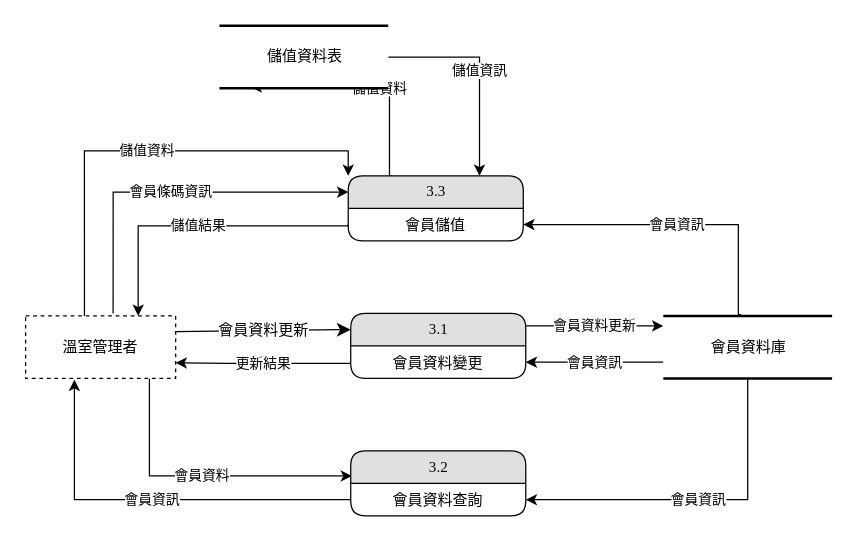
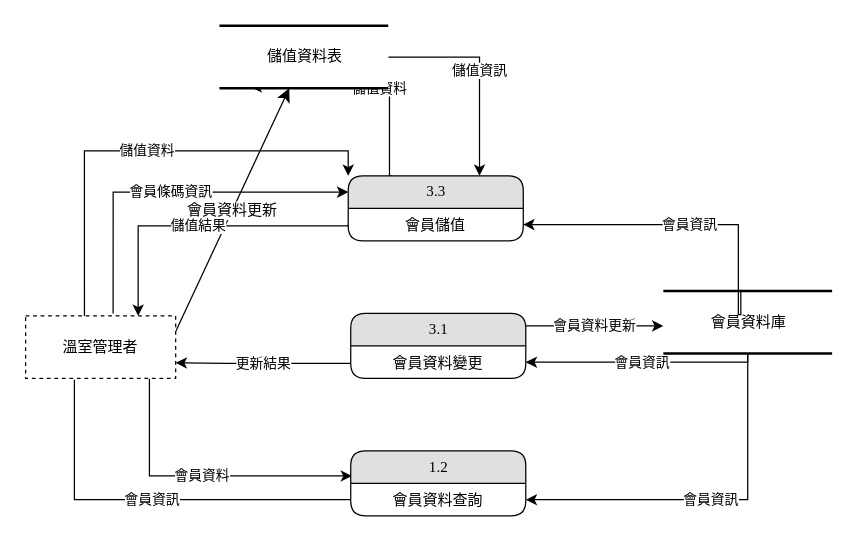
edge "溫室管理者" -> "3.1": now "溫室管理者" -> "儲值資料表"
node "會員資料庫": moved (748, 347) -> (748, 322)
edge "會員資料查詢" -> "溫室管理者": arrowhead classic -> none
node "3.2": label "3.2" -> "1.2"
